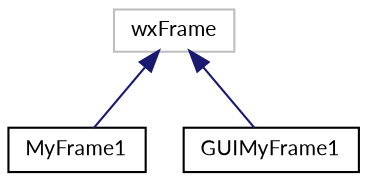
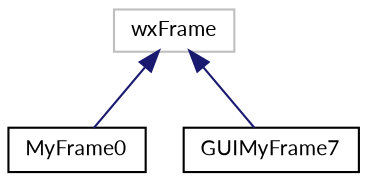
node "MyFrame1": label "MyFrame1" -> "MyFrame0"
node "GUIMyFrame1": label "GUIMyFrame1" -> "GUIMyFrame7"
